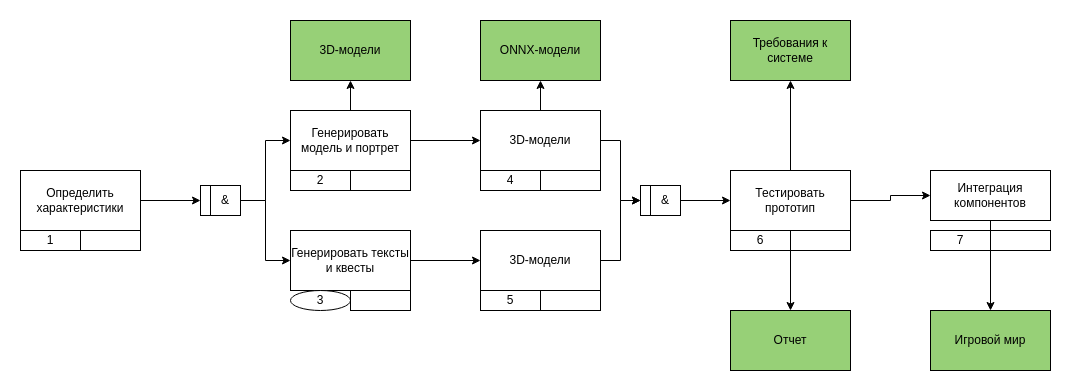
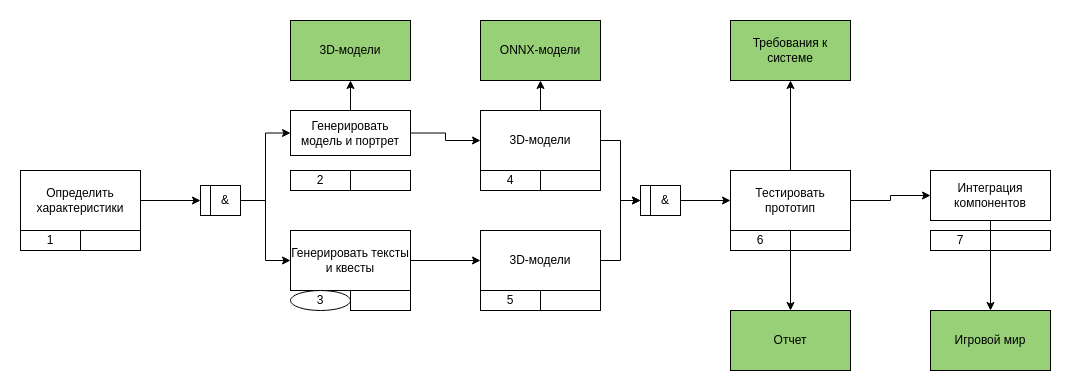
node "Генерировать модель и портрет": size 120x60 -> 120x45
